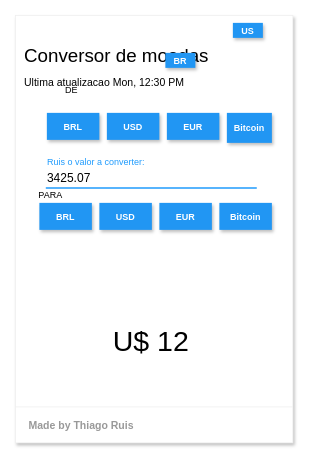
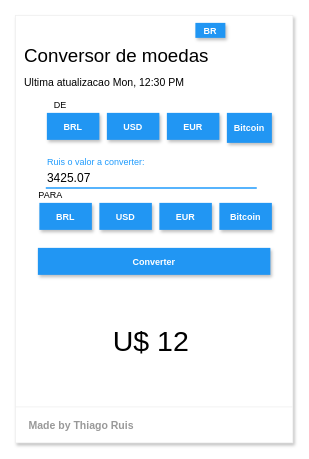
node "US": removed
node "BR": moved (180, 60) -> (210, 30)
node "DE": moved (72, 90) -> (60, 105)
node "Converter": added
